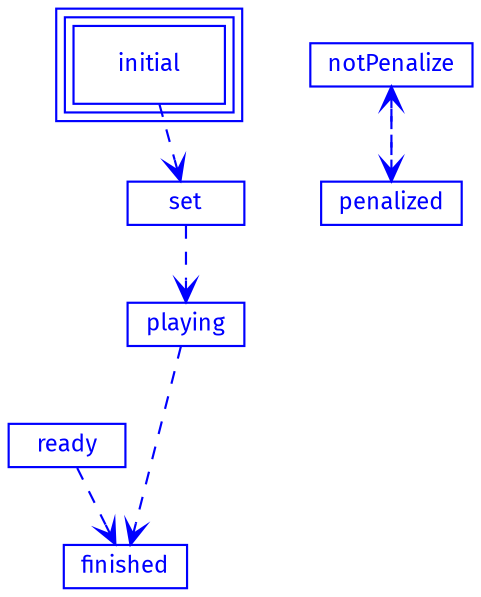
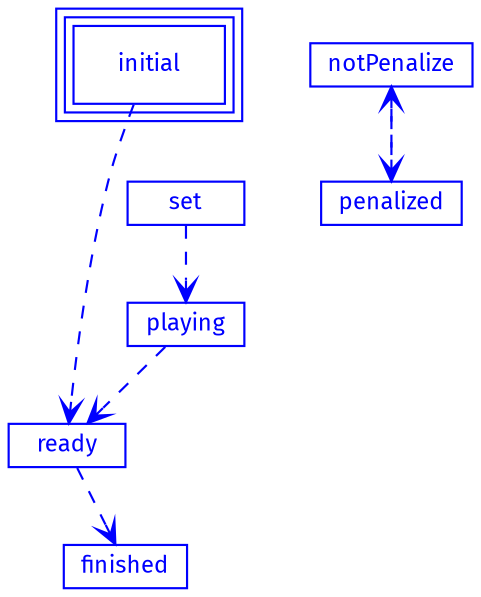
edge "initial" -> "set": now "initial" -> "ready"
edge "playing" -> "finished": now "playing" -> "ready"
